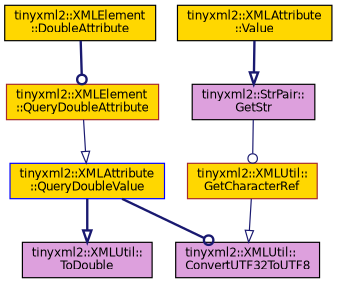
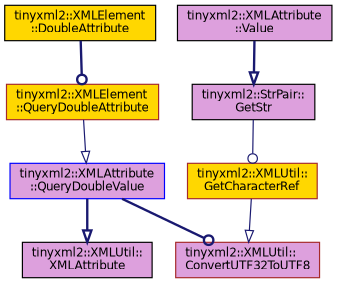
node "tinyxml2::XMLAttribute ::Value": fillcolor gold -> plum
node "tinyxml2::XMLAttribute ::QueryDoubleValue": fillcolor gold -> plum
node "tinyxml2::XMLUtil:: ToDouble": label "tinyxml2::XMLUtil:: ToDouble" -> "tinyxml2::XMLUtil:: XMLAttribute"
node "tinyxml2::XMLUtil:: ConvertUTF32ToUTF8": color black -> brown
